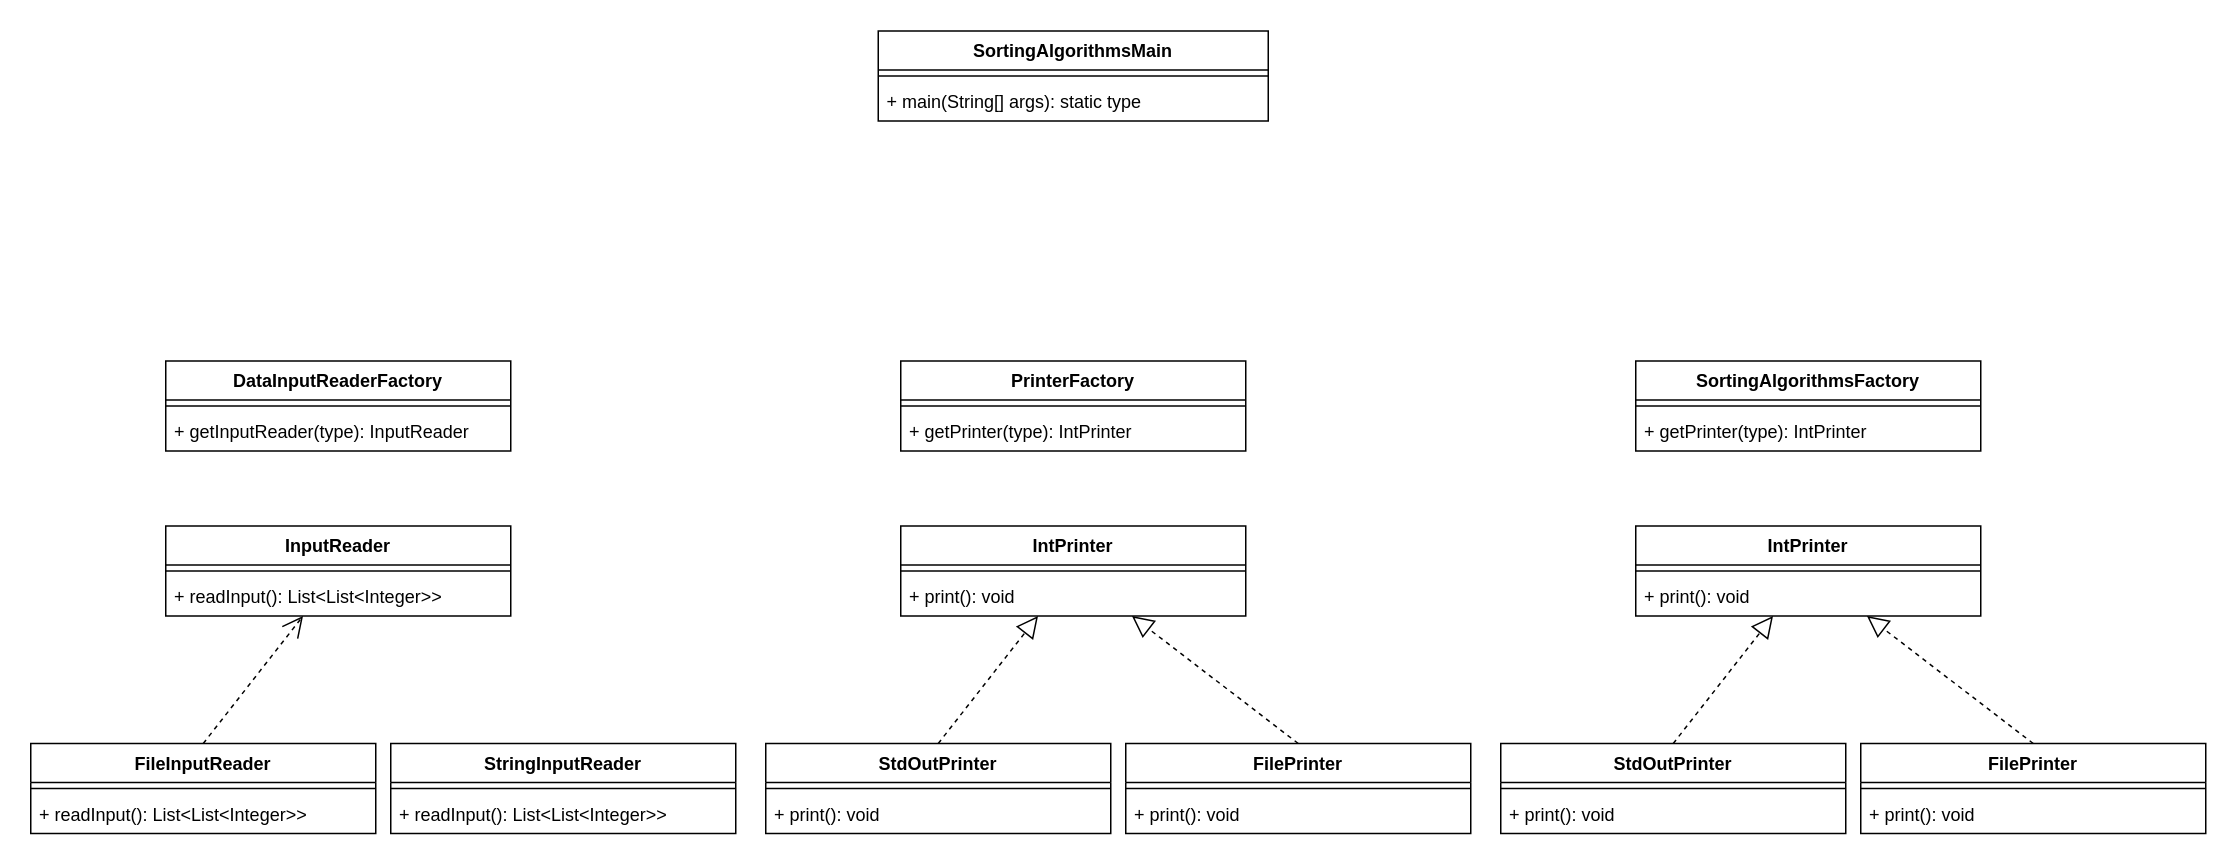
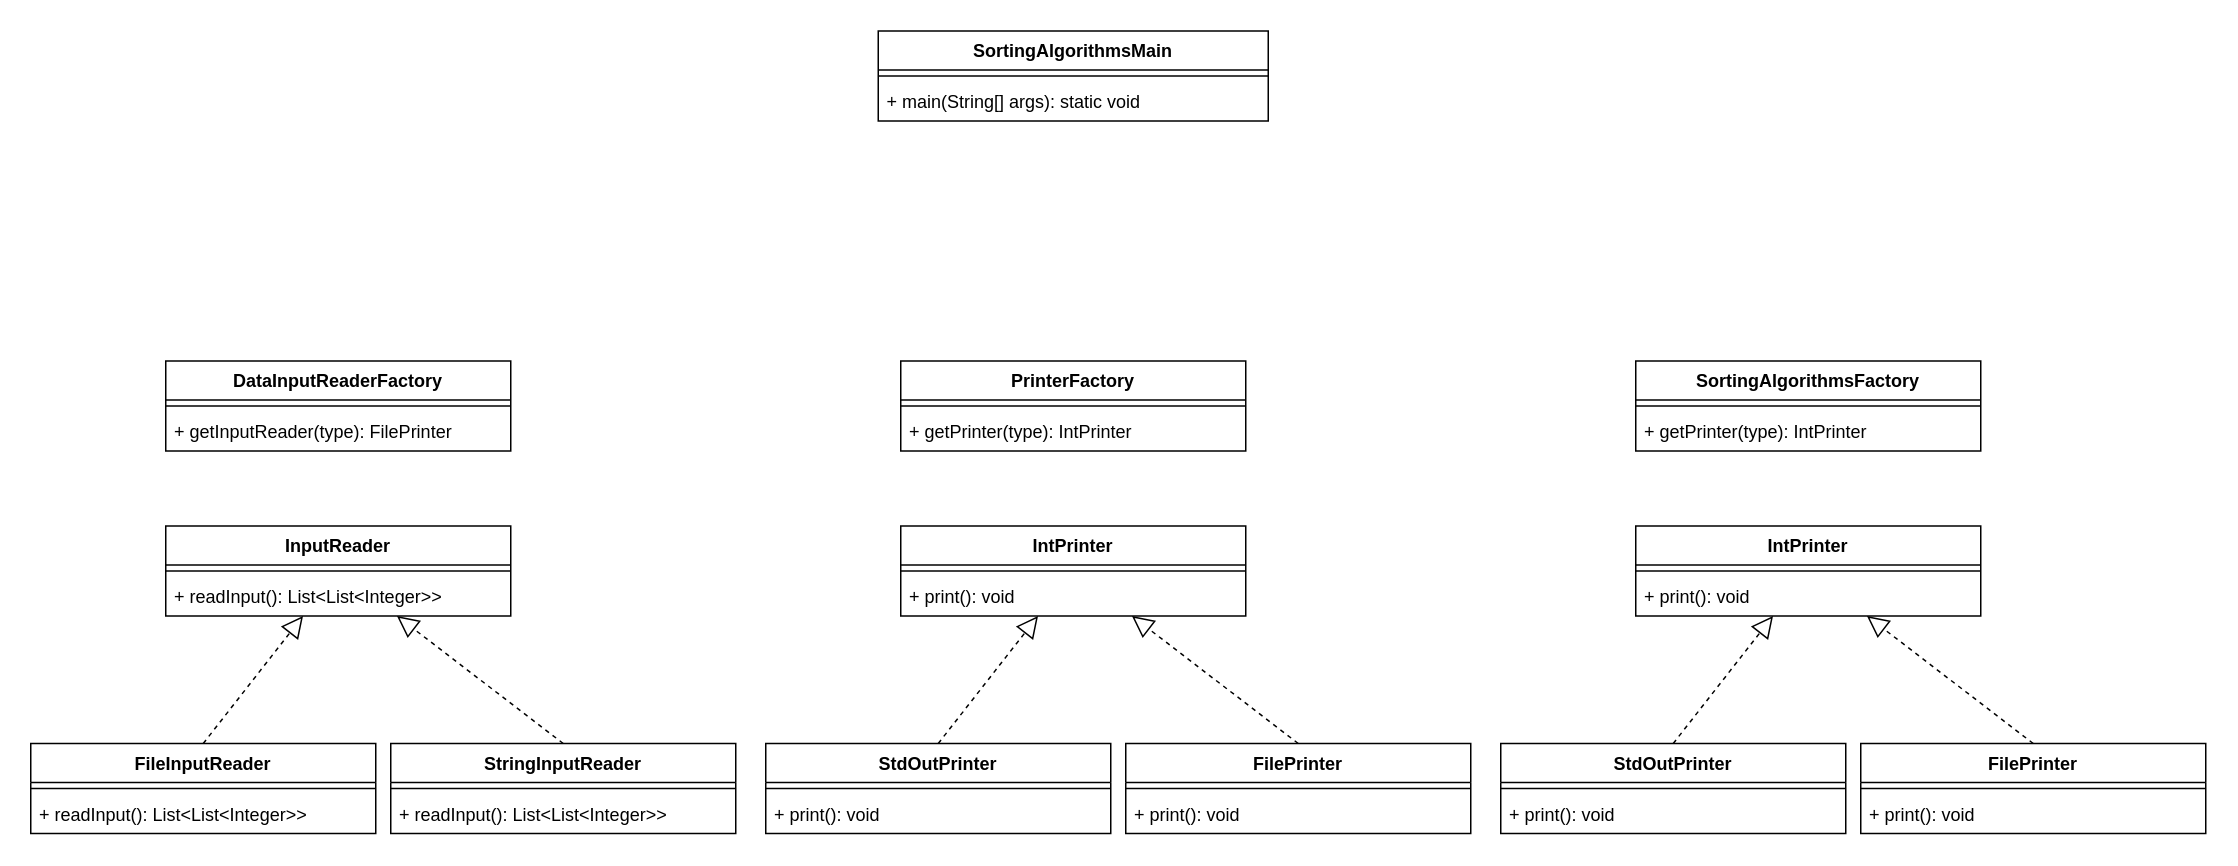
node "+ main(String[] args): static type": label "+ main(String[] args): static type" -> "+ main(String[] args): static void"
node "+ getInputReader(type): InputReader": label "+ getInputReader(type): InputReader" -> "+ getInputReader(type): FilePrinter"
edge "FileInputReader" -> "InputReader": arrowhead open -> block
edge "StringInputReader" -> "InputReader": added
